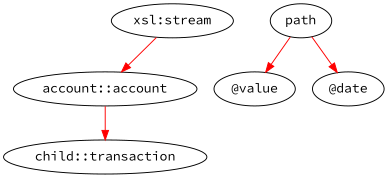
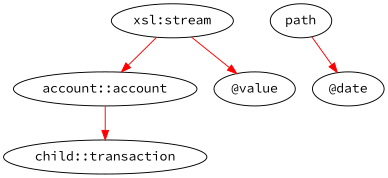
edge "path" -> "@value": now "xsl:stream" -> "@value"
